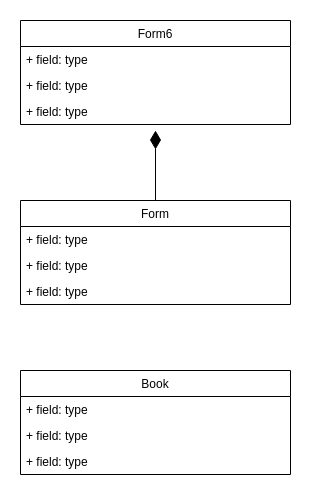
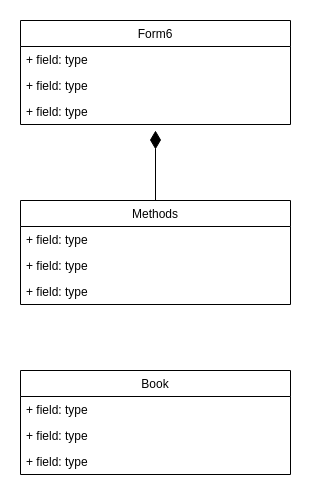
node "Form": label "Form" -> "Methods"
